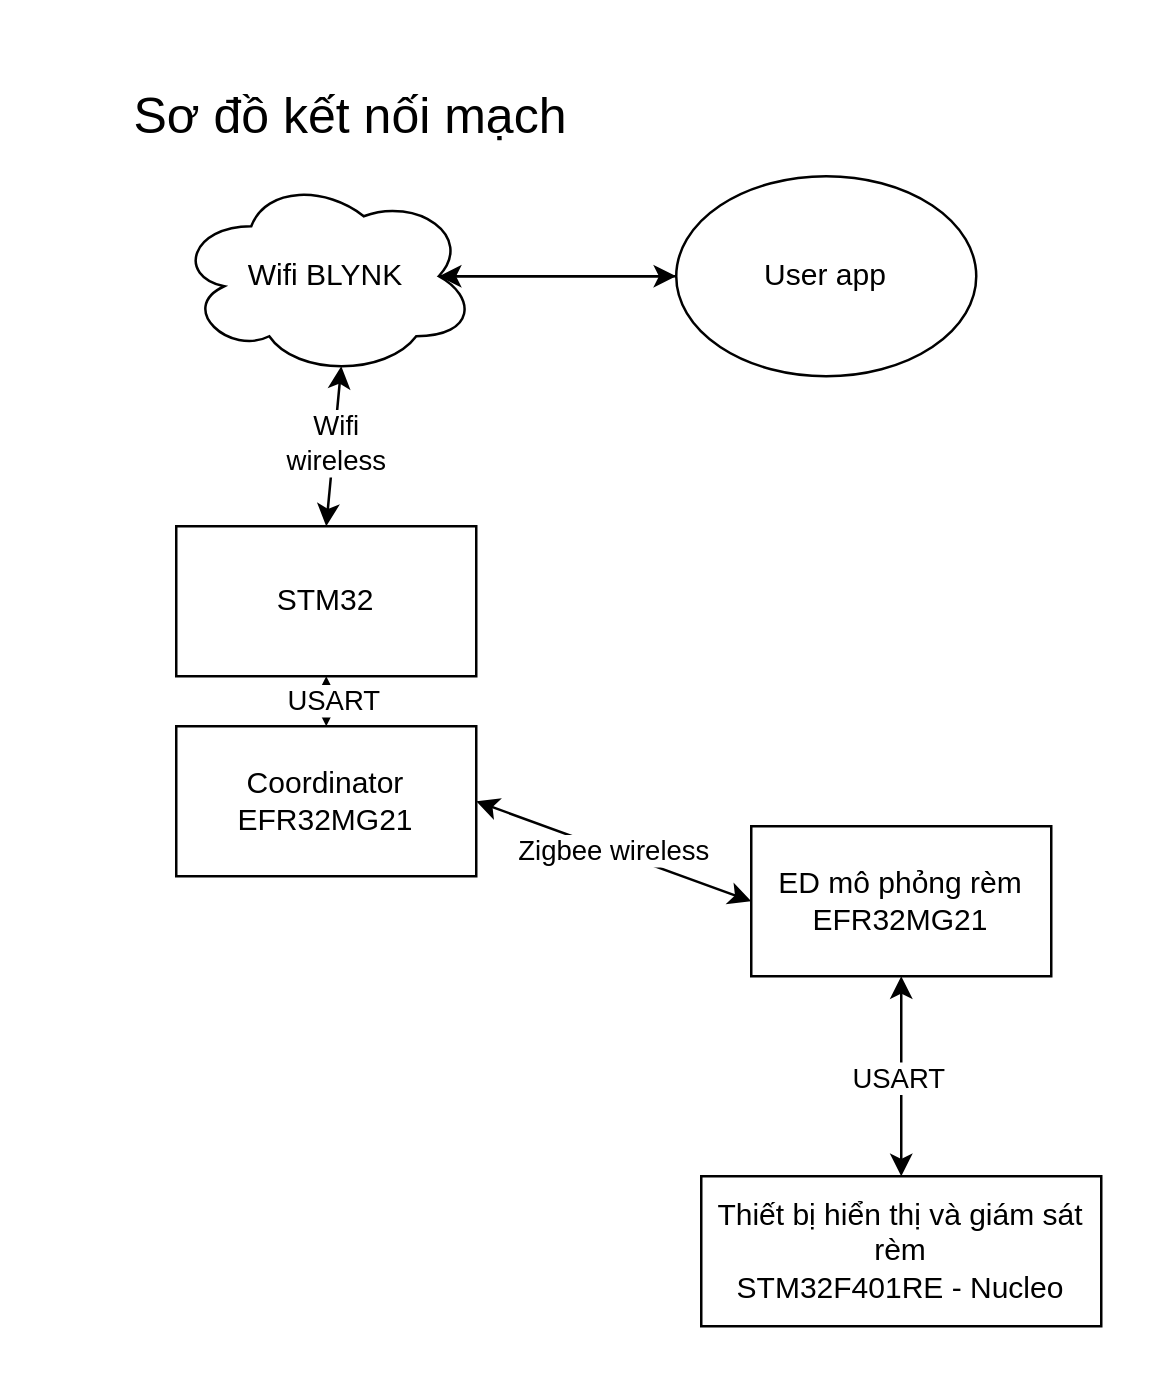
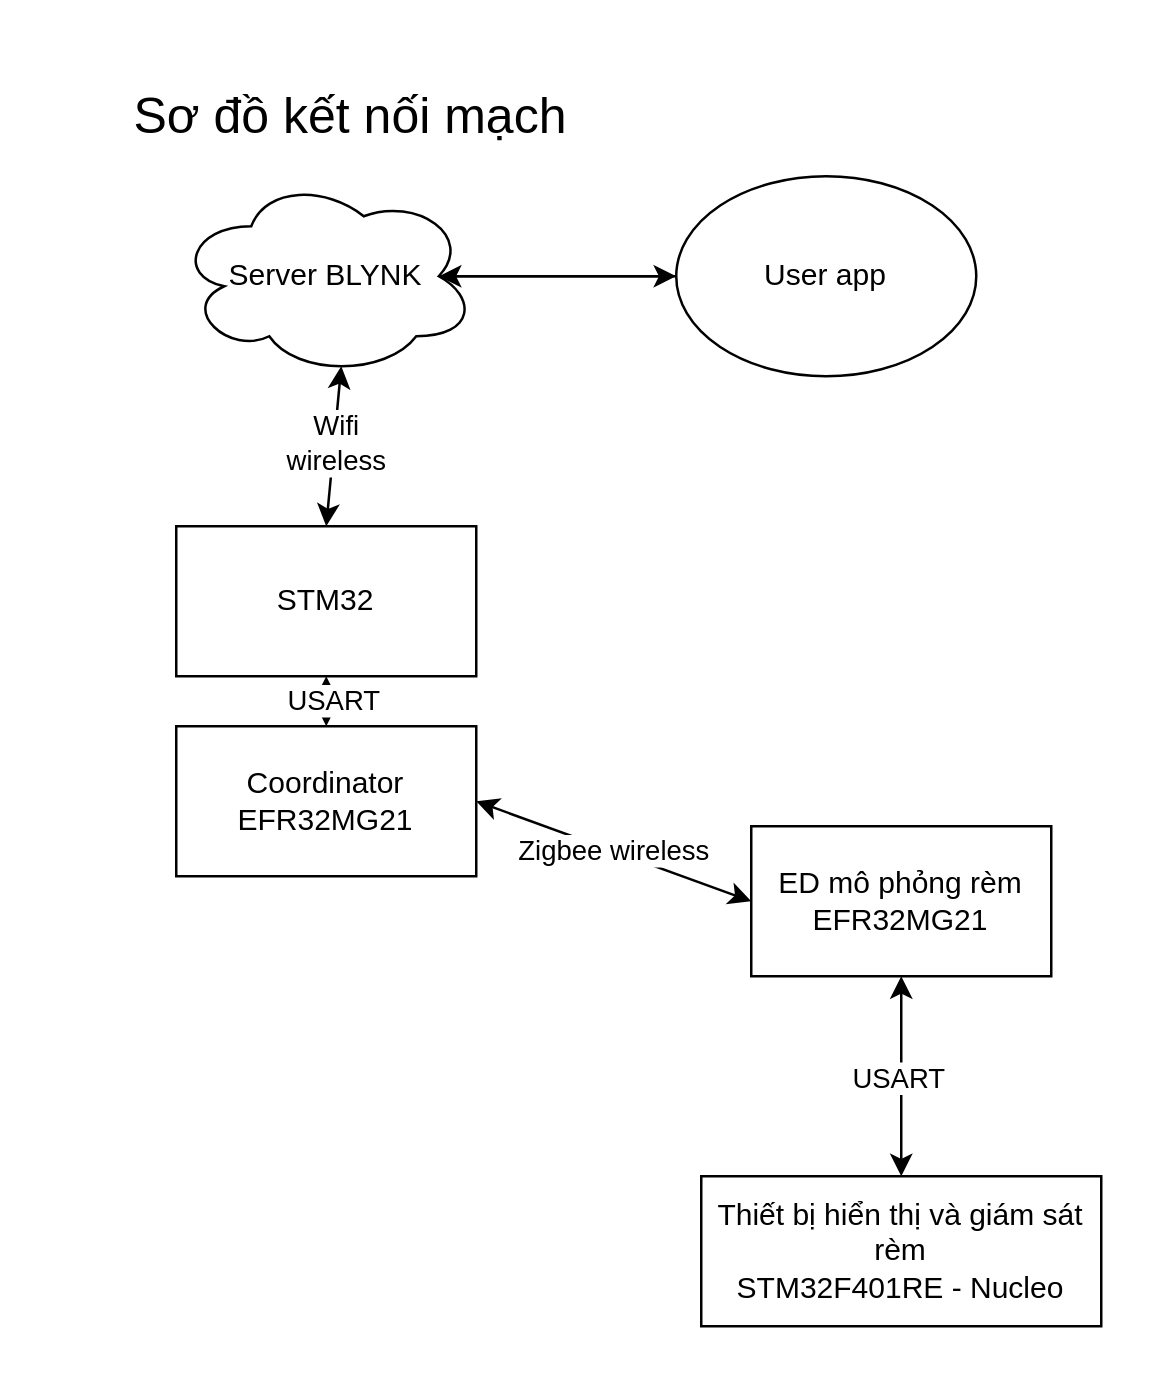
node "Wifi BLYNK": label "Wifi BLYNK" -> "Server BLYNK"
